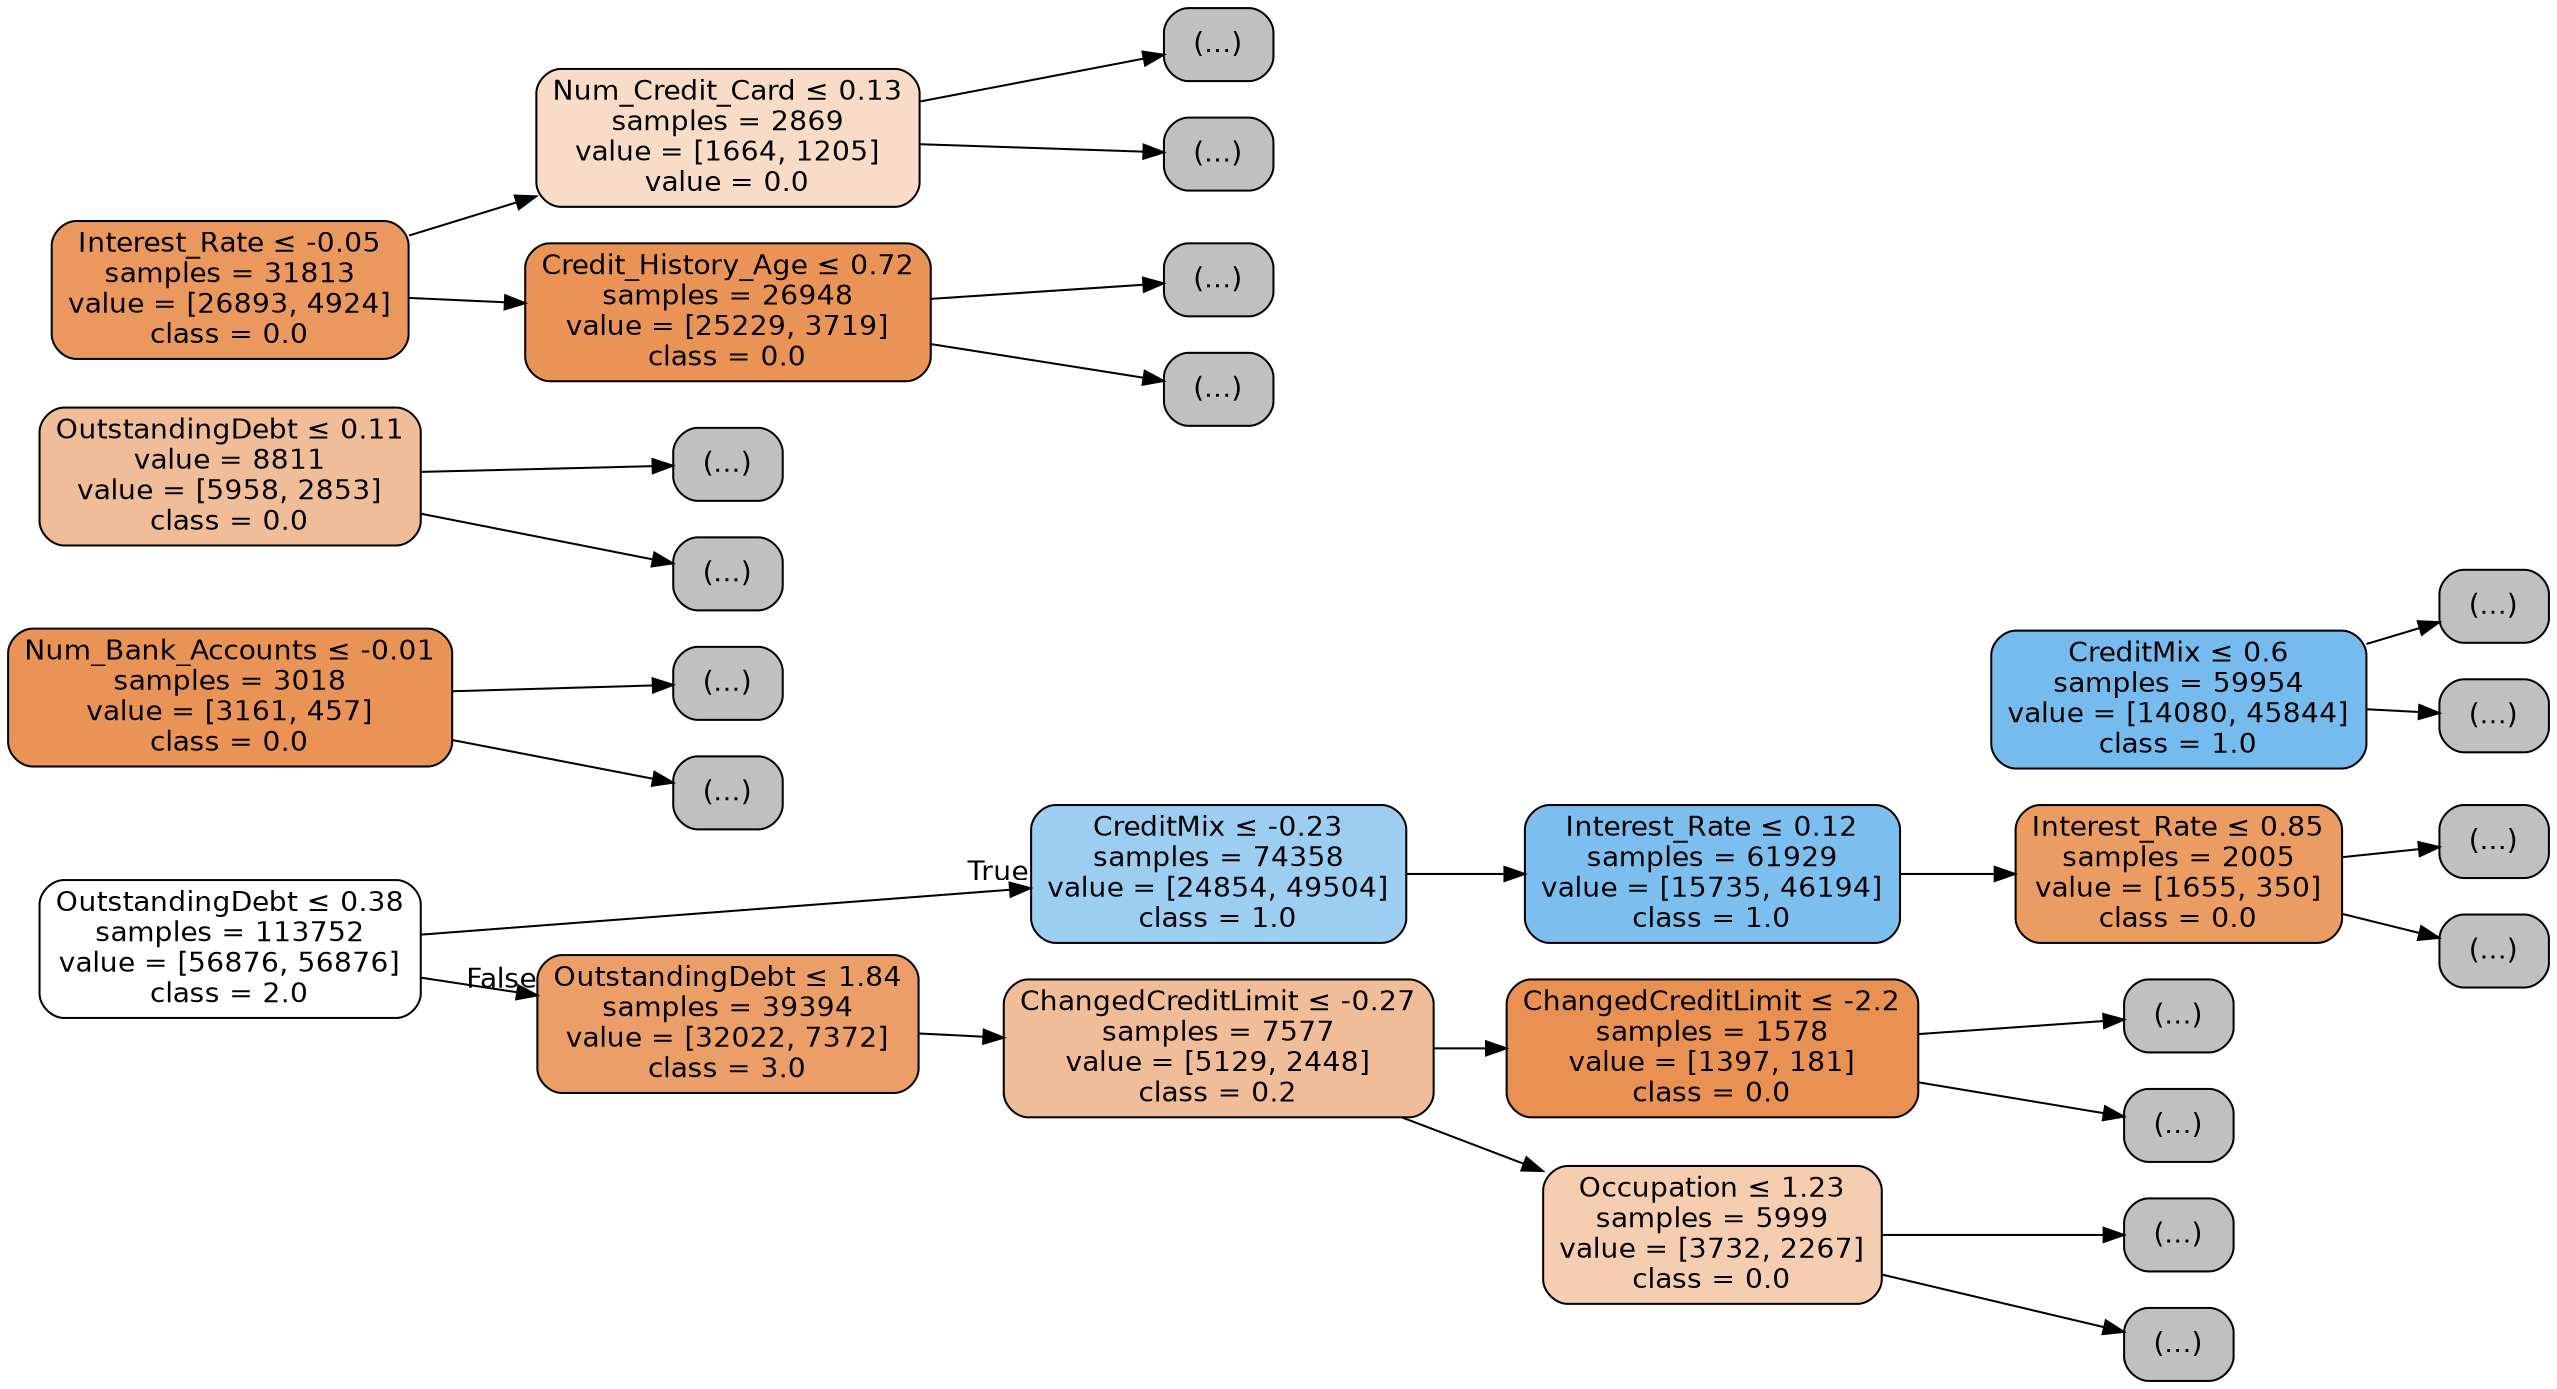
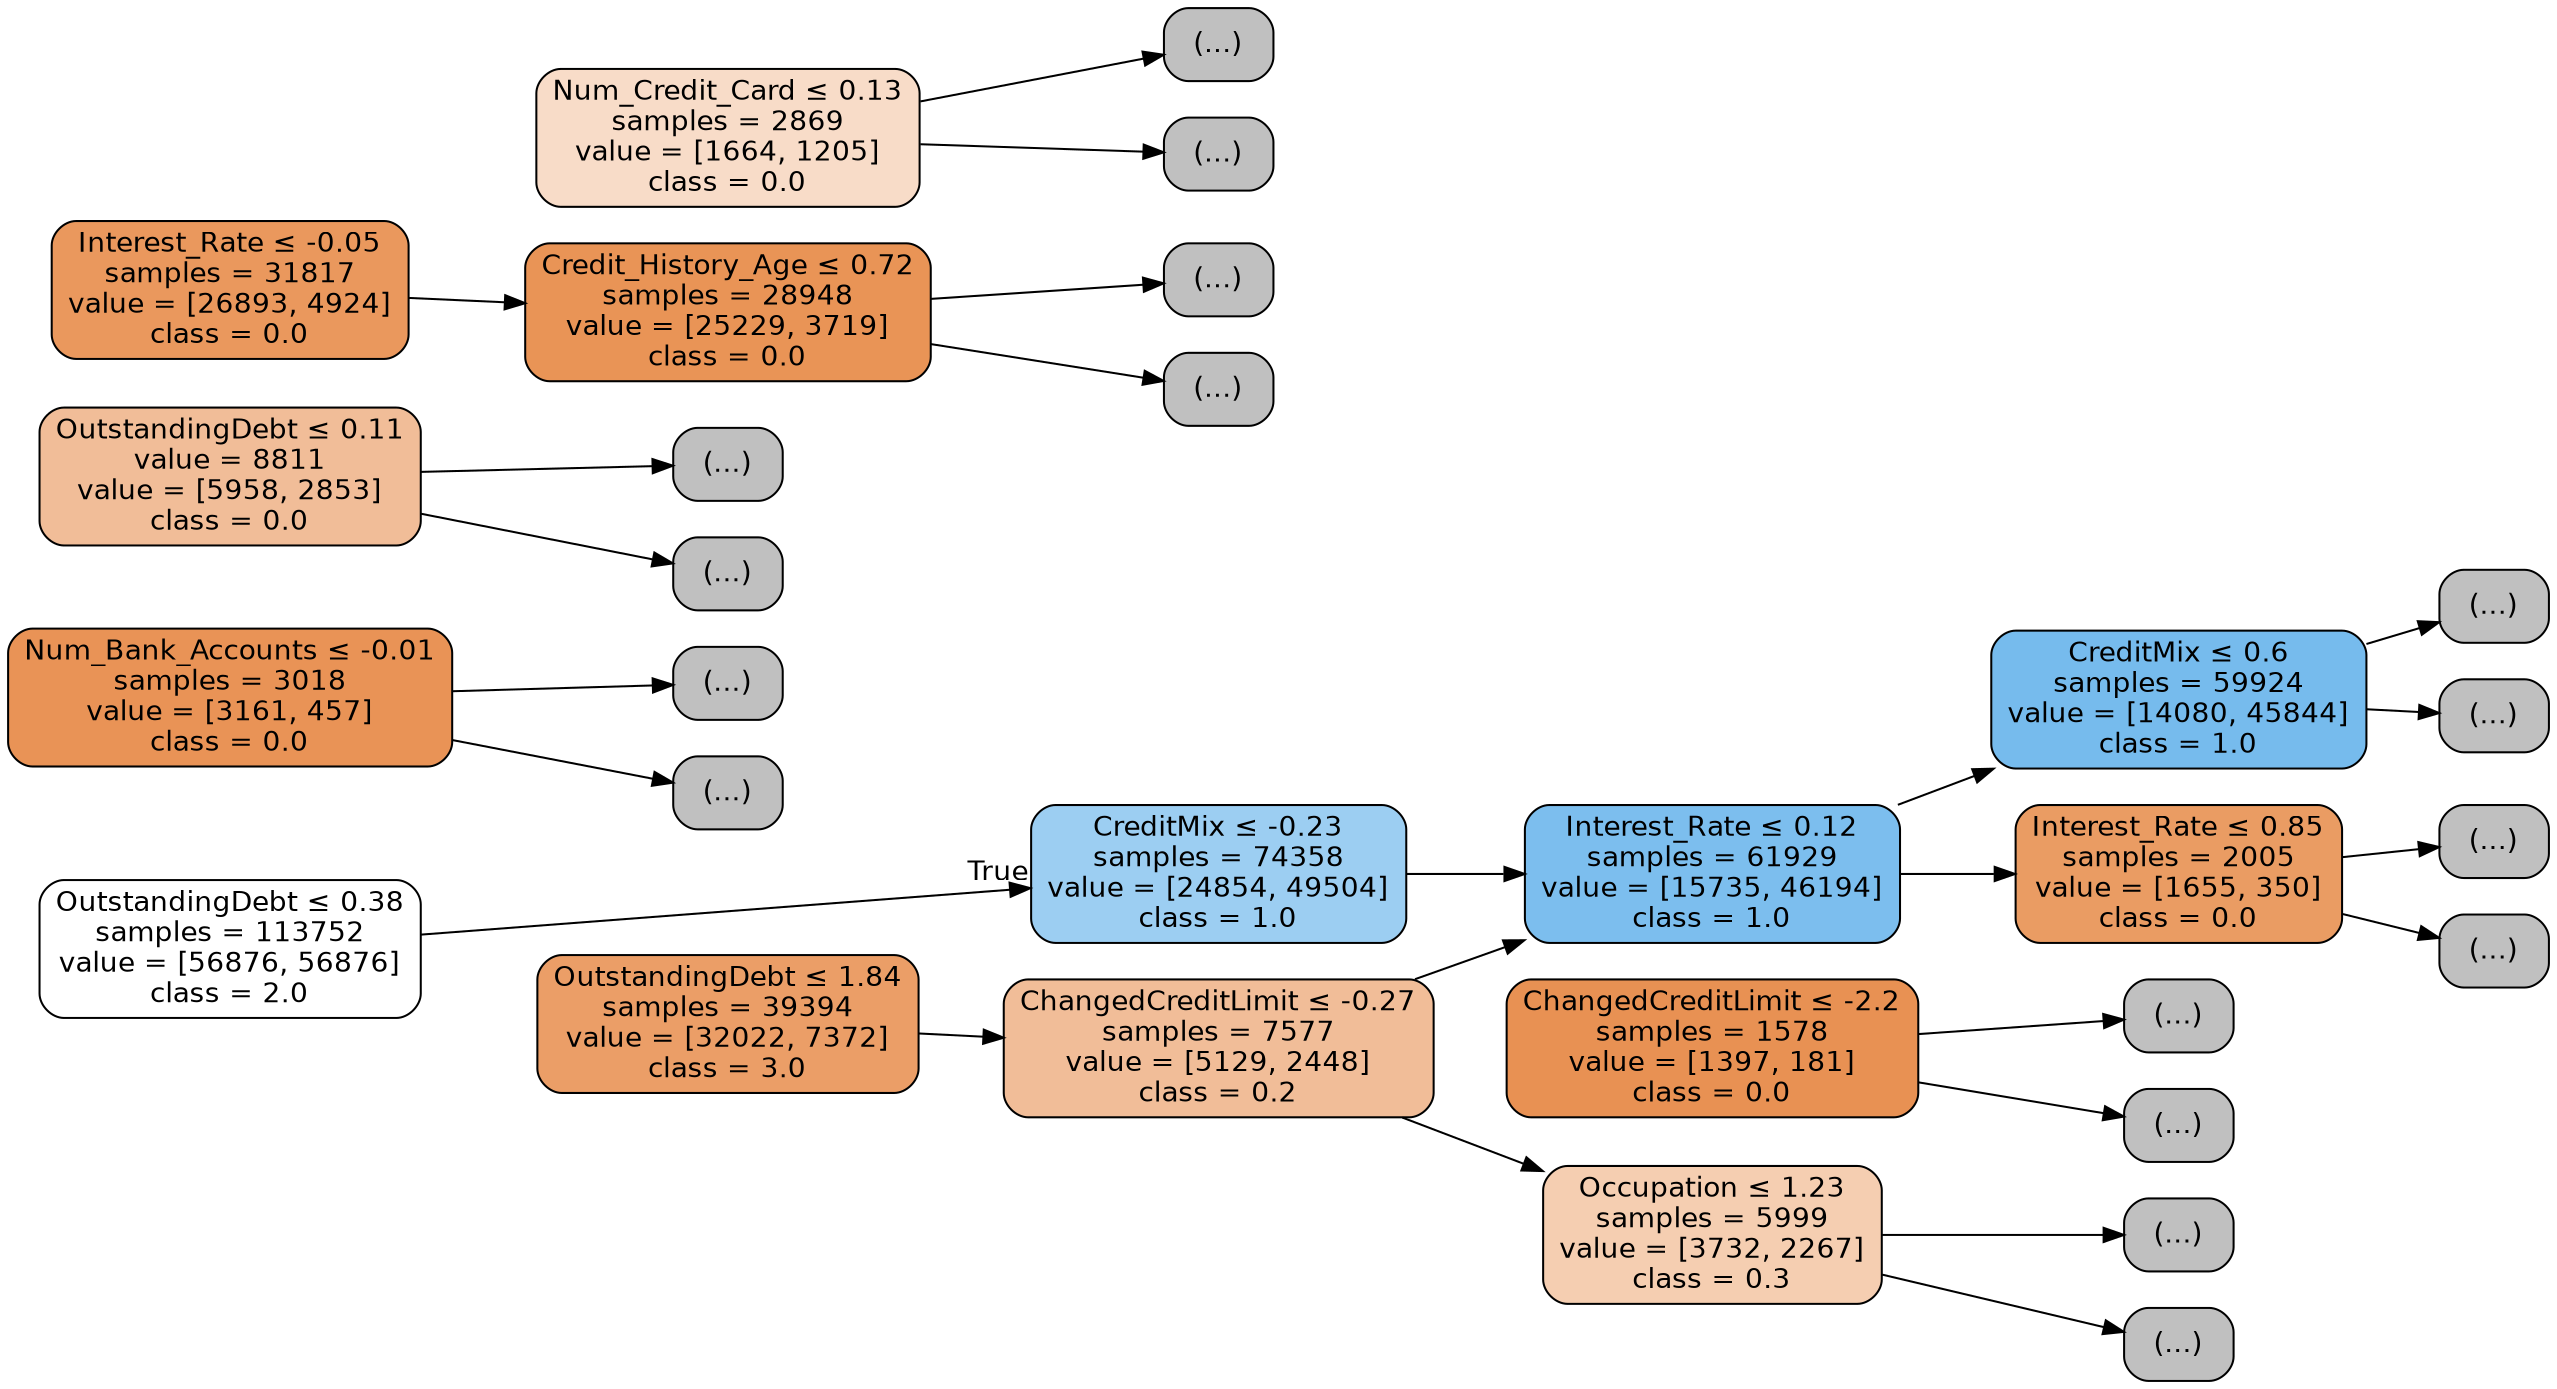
node "Num_Credit_Card ≤ 0.13": text "value = 0.0" -> "class = 0.0"
edge "Interest_Rate ≤ -0.05" -> "Num_Credit_Card ≤ 0.13": removed
node "Interest_Rate ≤ -0.05": text "samples = 31813" -> "samples = 31817"
node "Credit_History_Age ≤ 0.72": text "samples = 26948" -> "samples = 28948"
node "CreditMix ≤ 0.6": text "samples = 59954" -> "samples = 59924"
edge "Interest_Rate ≤ 0.12" -> "CreditMix ≤ 0.6": added
edge "OutstandingDebt ≤ 0.38" -> "OutstandingDebt ≤ 1.84": removed
edge "ChangedCreditLimit ≤ -0.27" -> "ChangedCreditLimit ≤ -2.2": now "ChangedCreditLimit ≤ -0.27" -> "Interest_Rate ≤ 0.12"
node "Occupation ≤ 1.23": text "class = 0.0" -> "class = 0.3"
